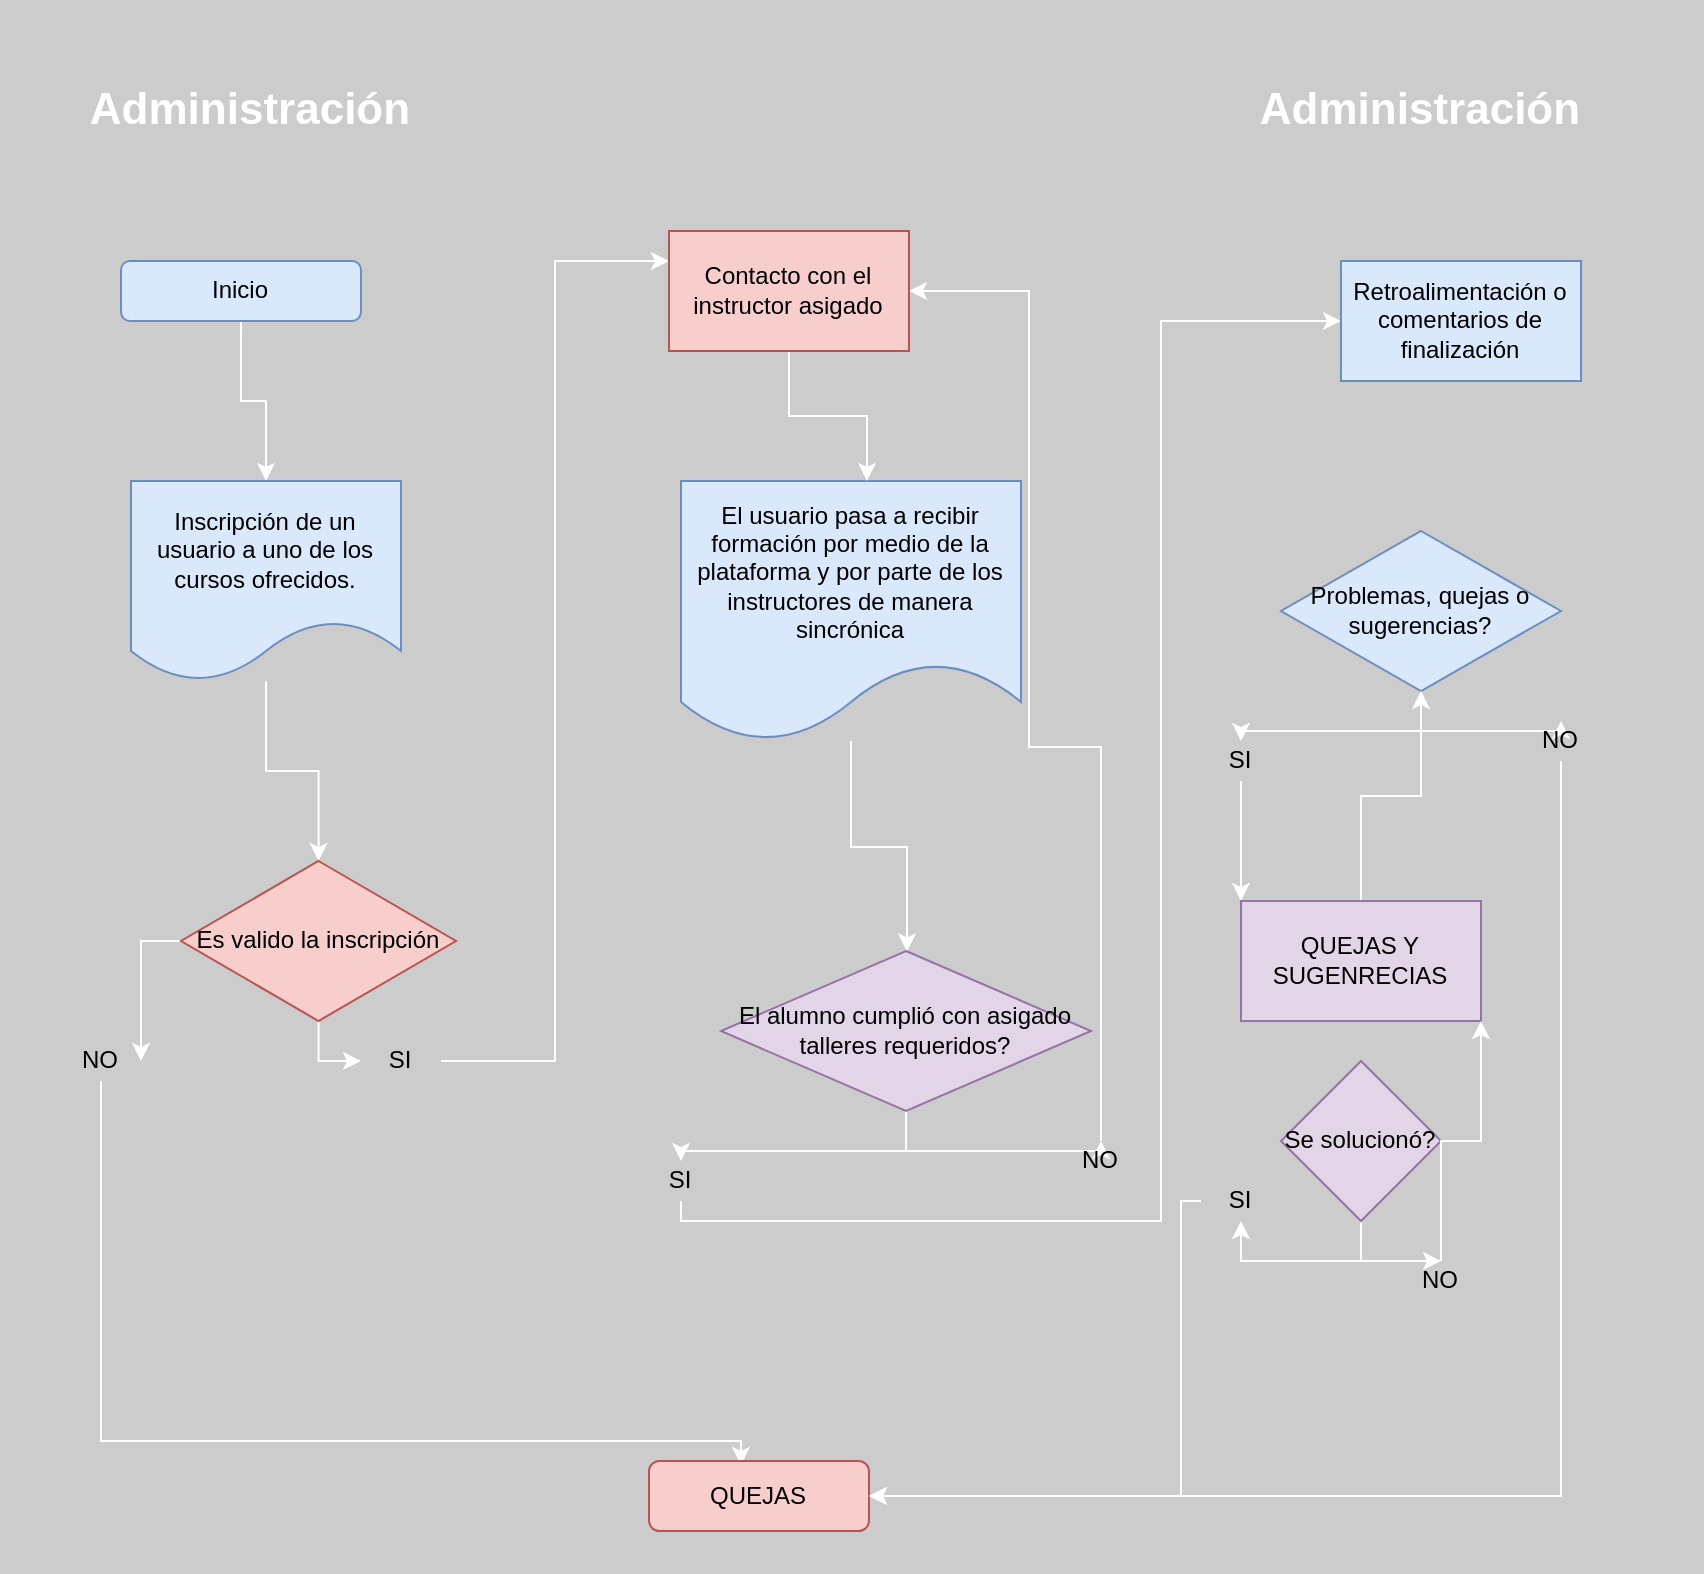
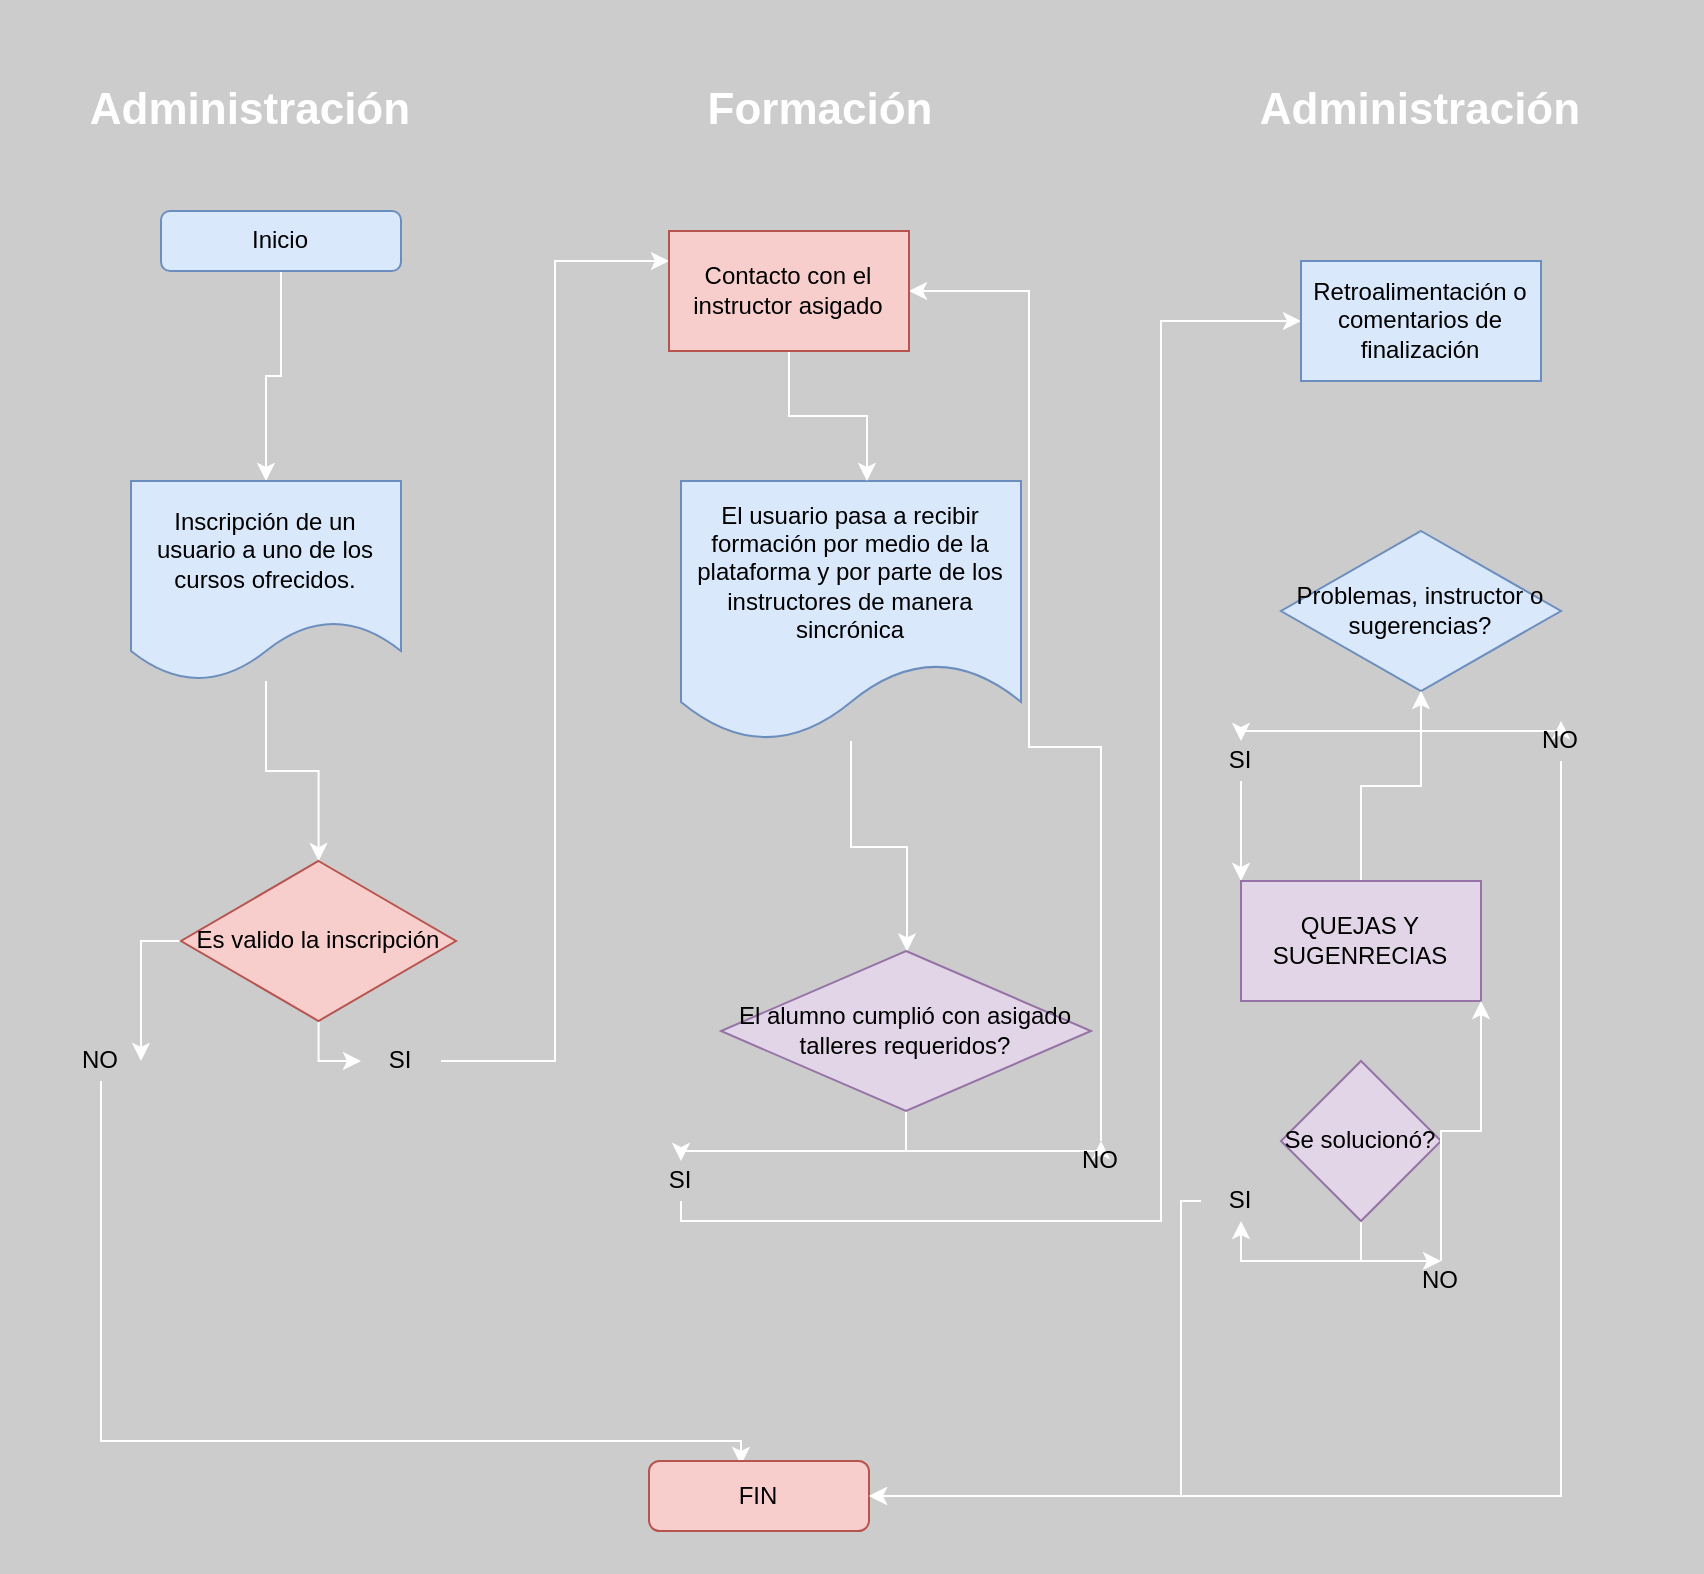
node "Formación": added
node "Inicio": moved (241, 291) -> (281, 241)
node "Retroalimentación o comentarios de finalización": moved (1461, 321) -> (1421, 321)
node "Problemas, quejas o sugerencias?": label "Problemas, quejas o sugerencias?" -> "Problemas, instructor o sugerencias?"
node "QUEJAS Y SUGENRECIAS": moved (1361, 961) -> (1361, 941)
node "QUEJAS": label "QUEJAS" -> "FIN"
